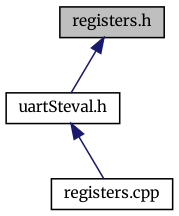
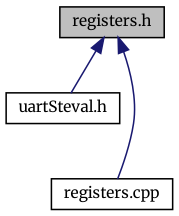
edge "registers.cpp" -> "uartSteval.h": now "registers.cpp" -> "registers.h"
